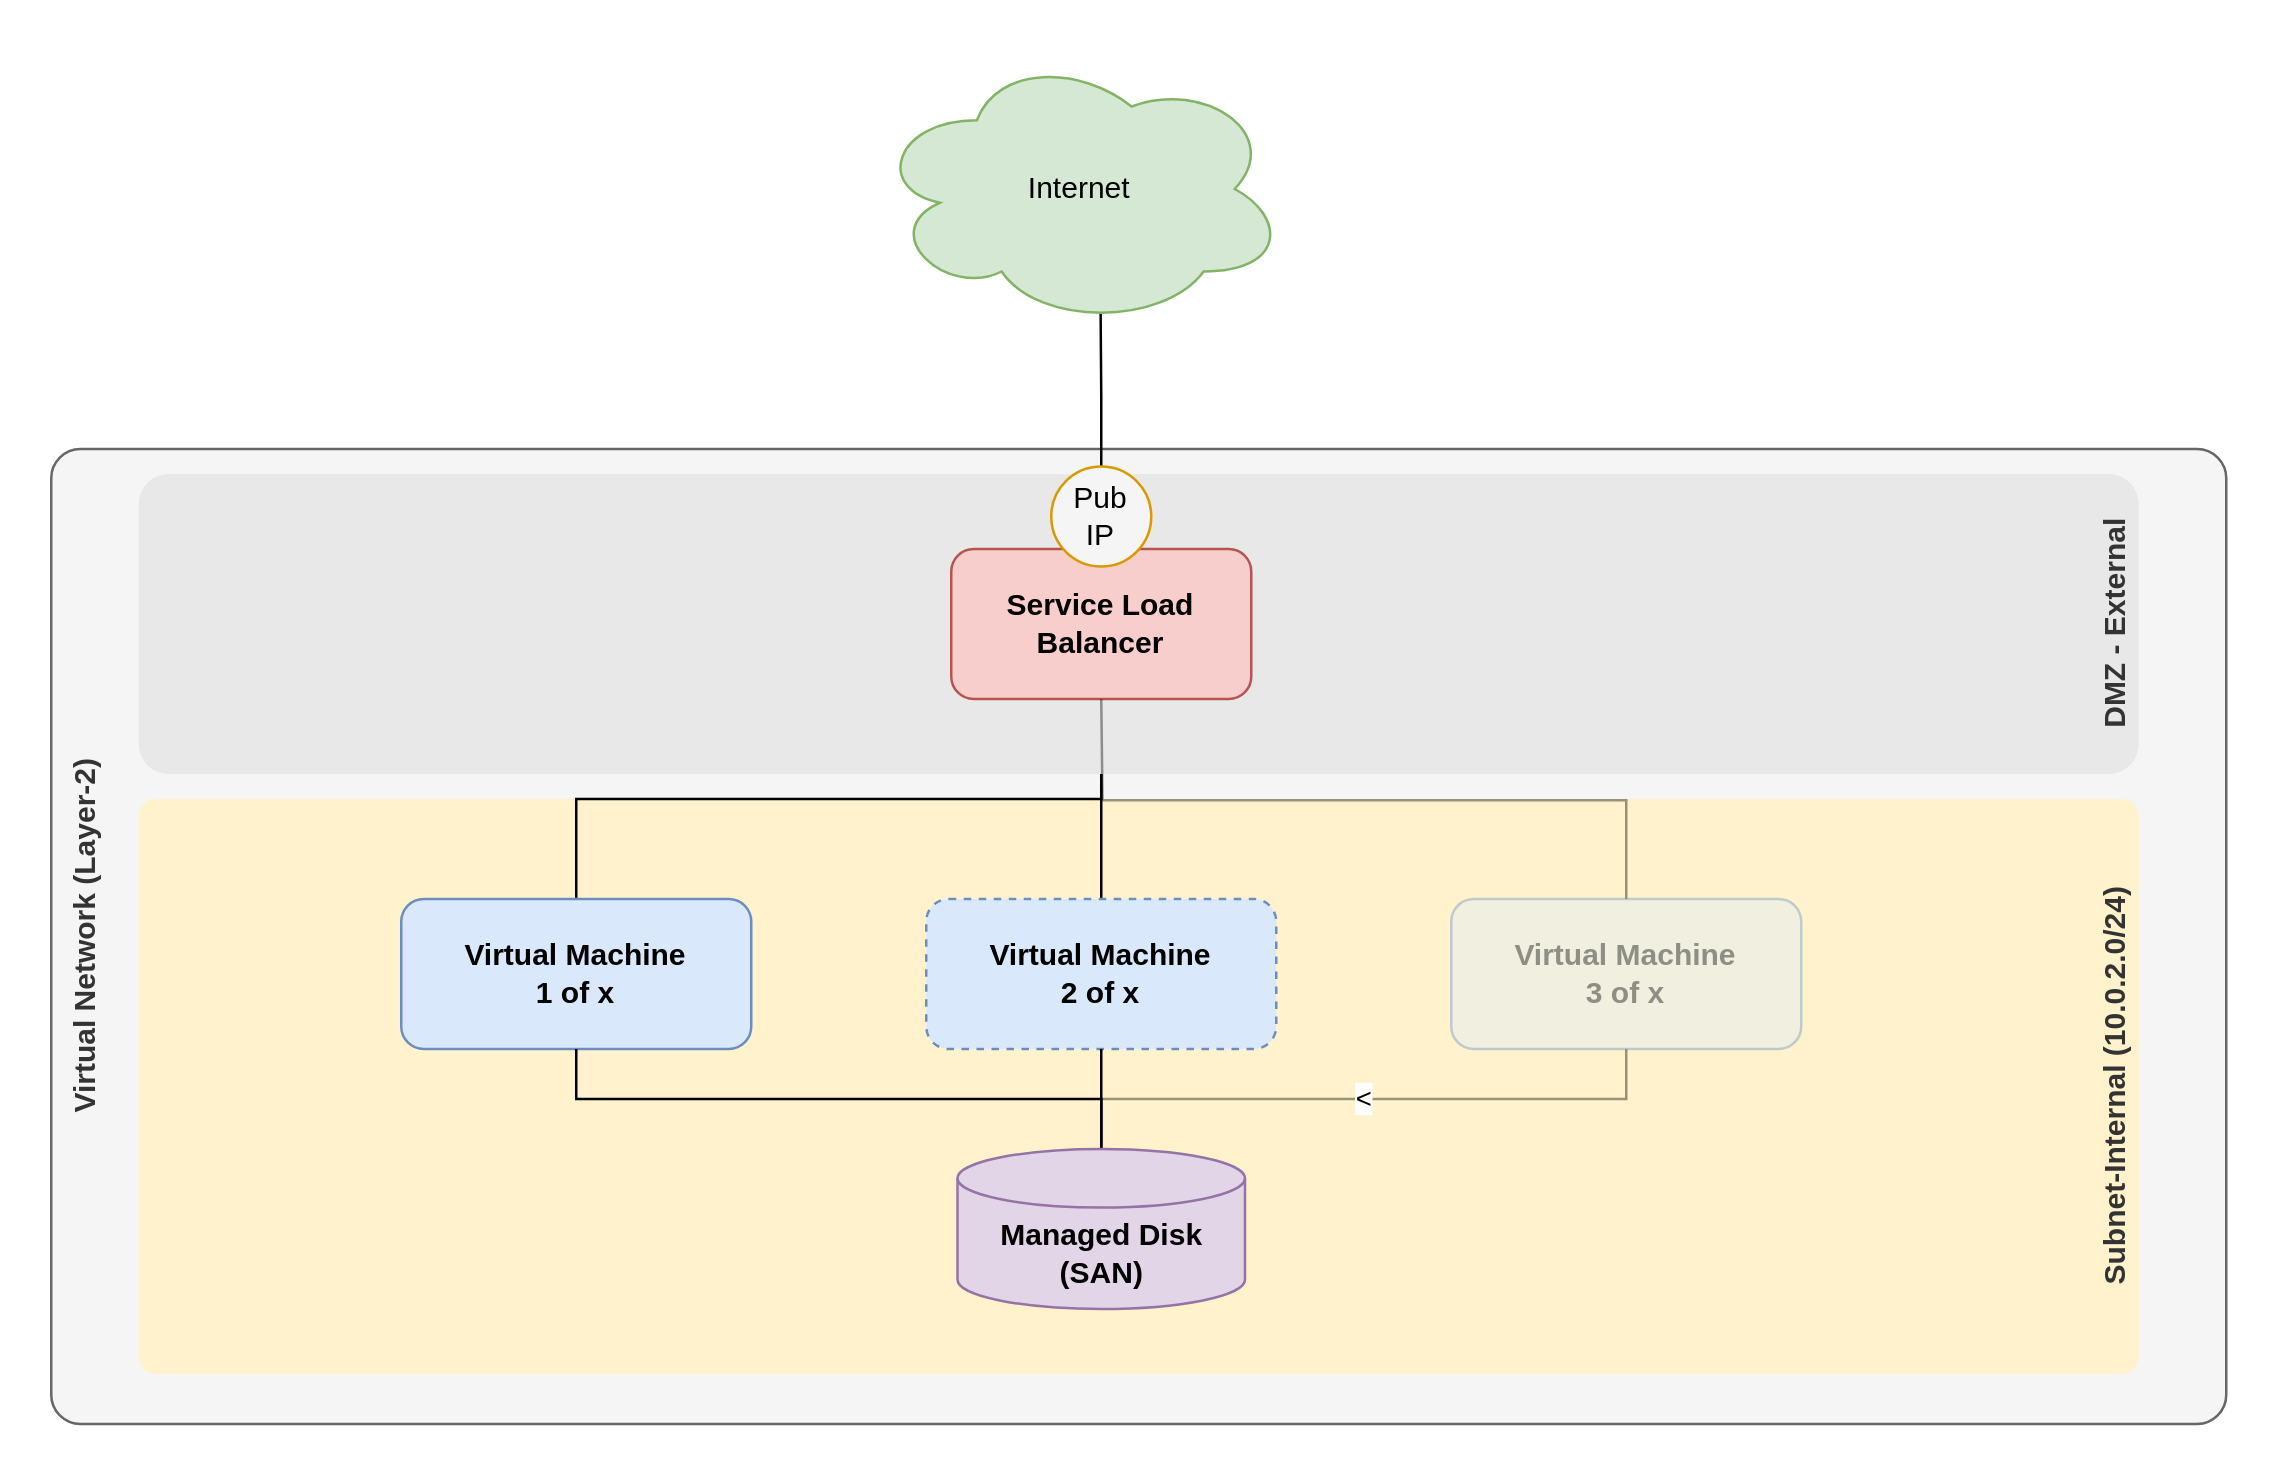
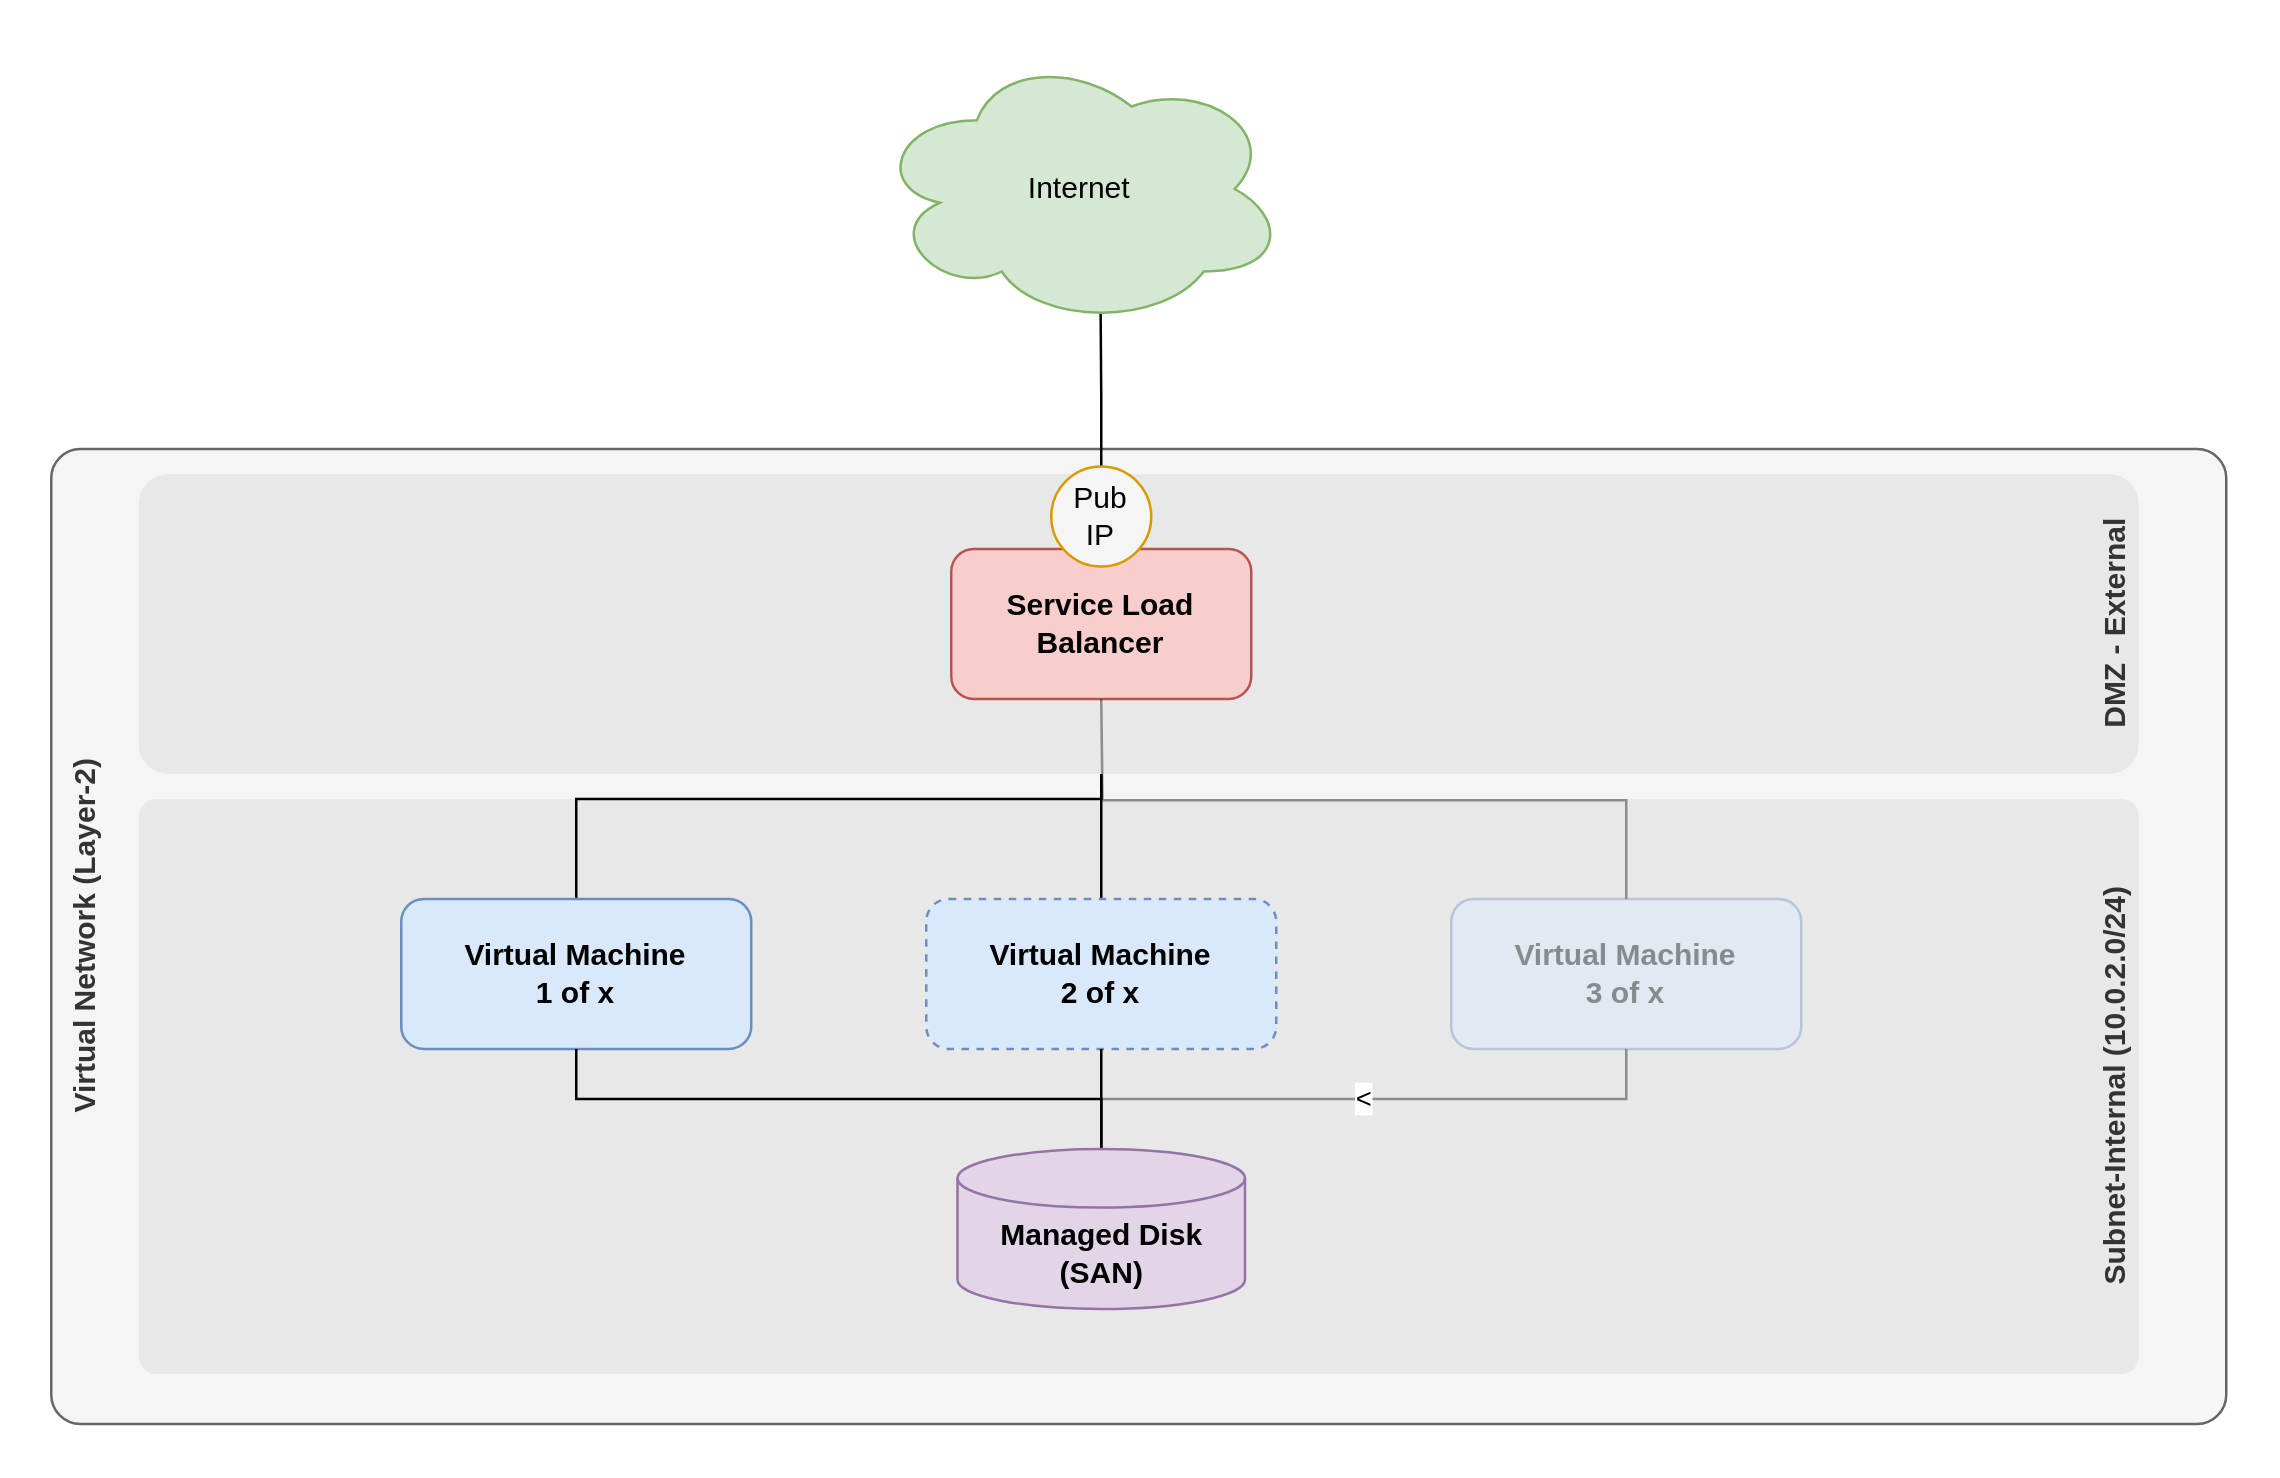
node "Subnet-Internal (10.0.2.0/24)": fillcolor #fff2cc -> #e8e8e8
